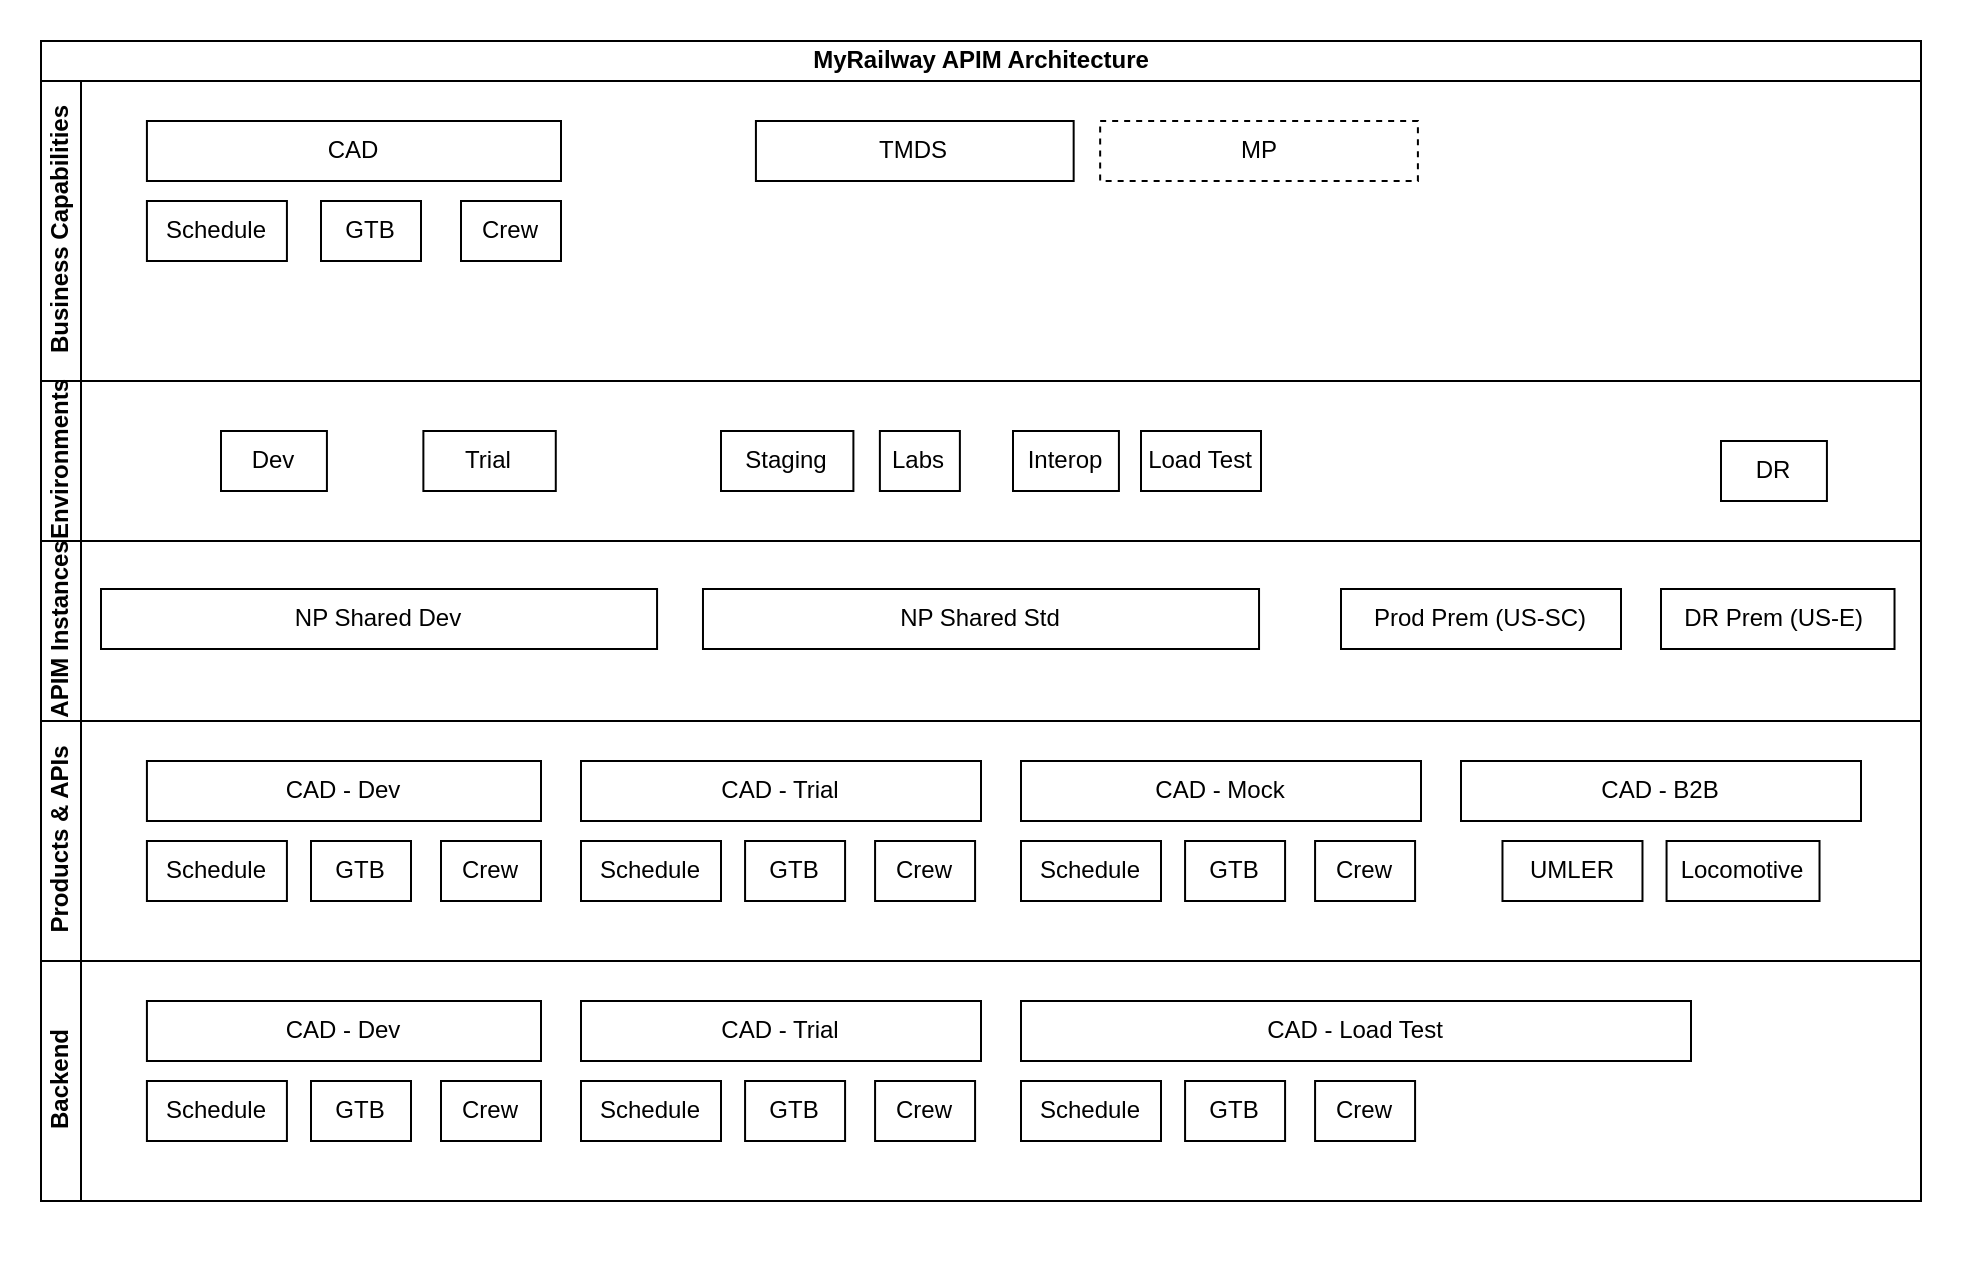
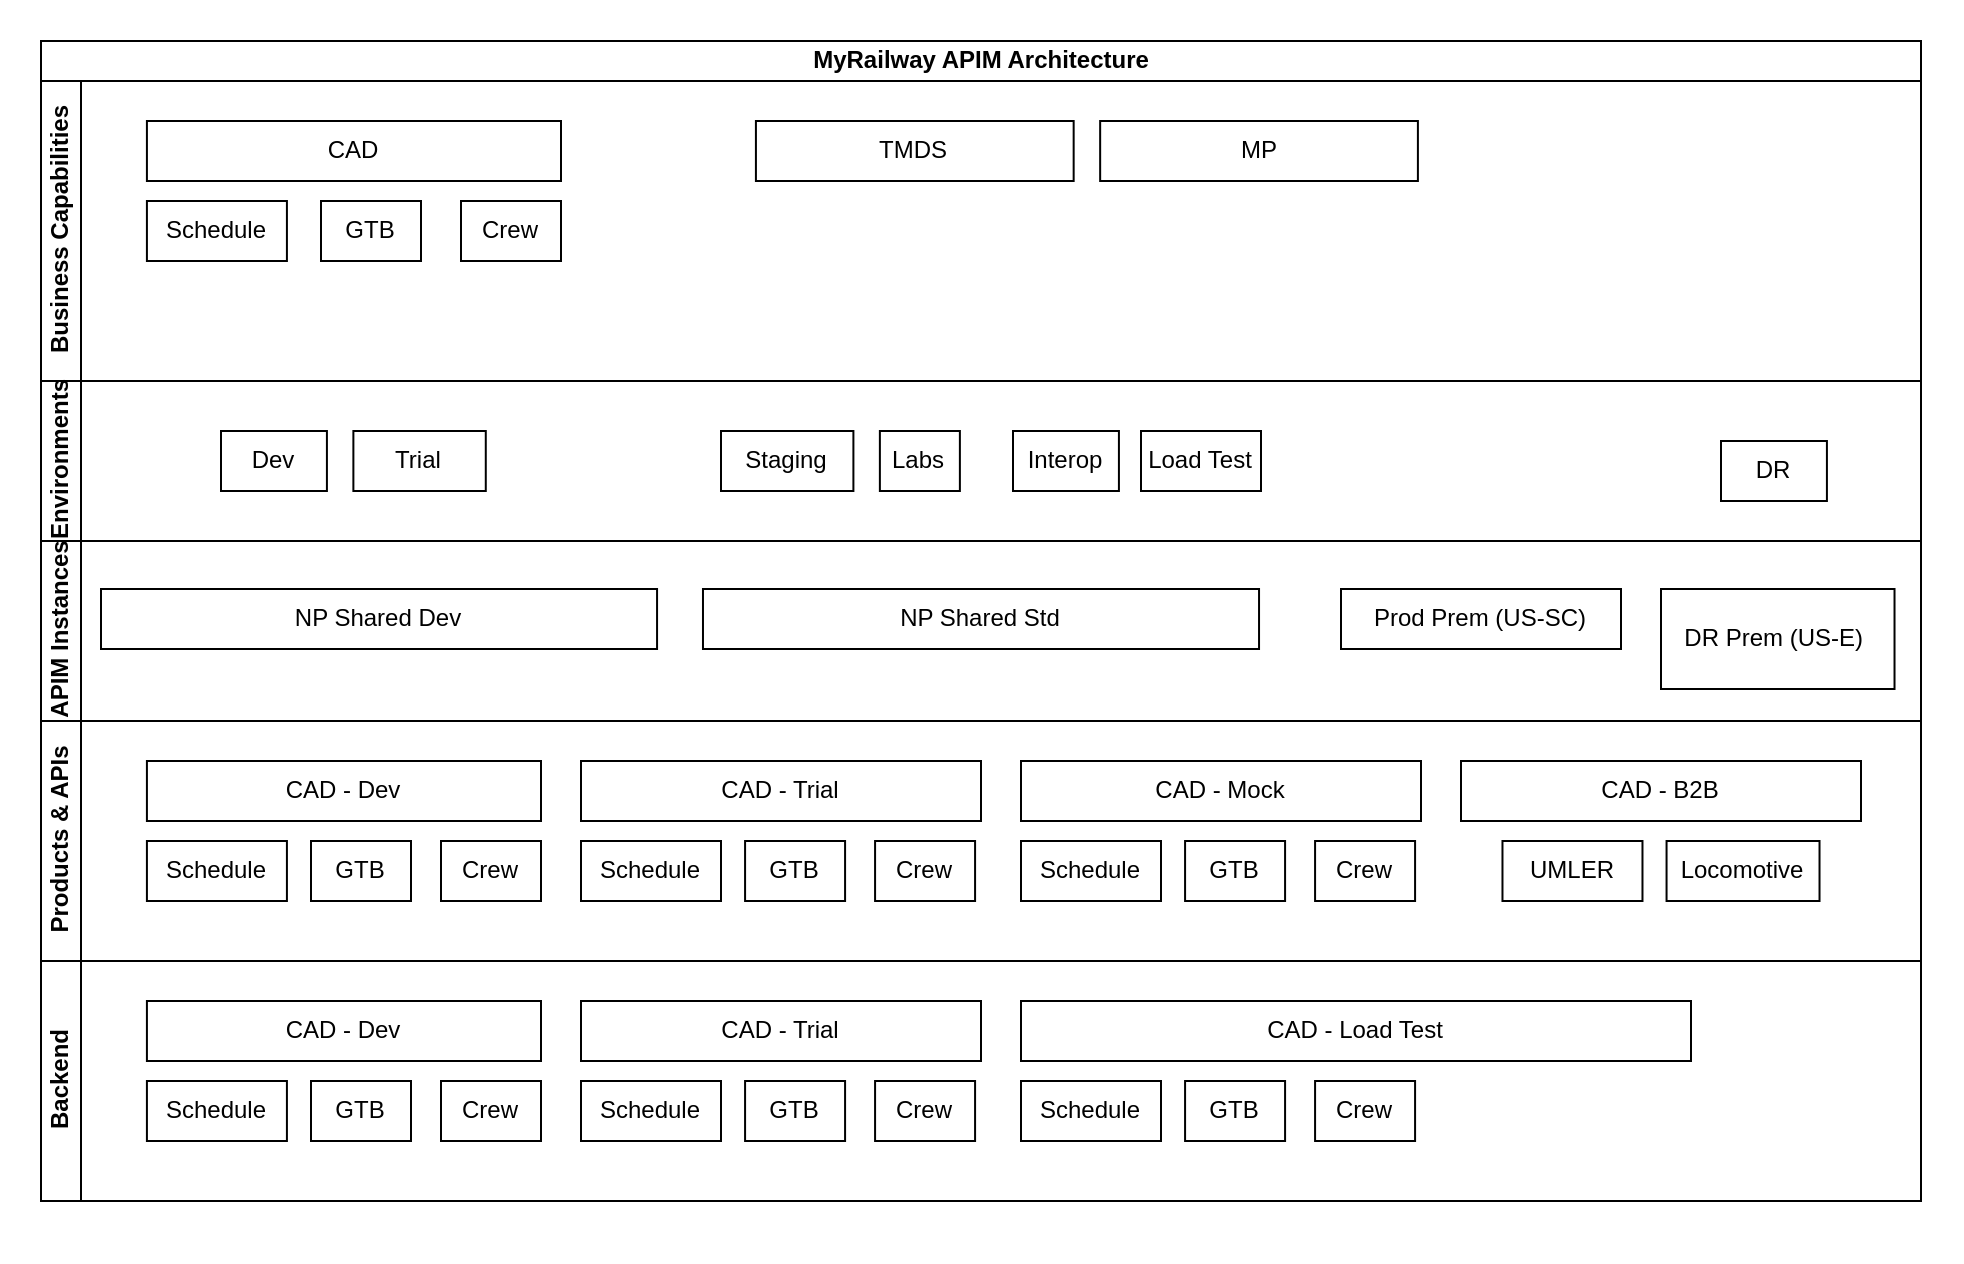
node "MP": style dashed -> solid
node "Trial": moved (490, 461) -> (420, 461)
node "DR Prem (US-E)": size 234x60 -> 234x100
